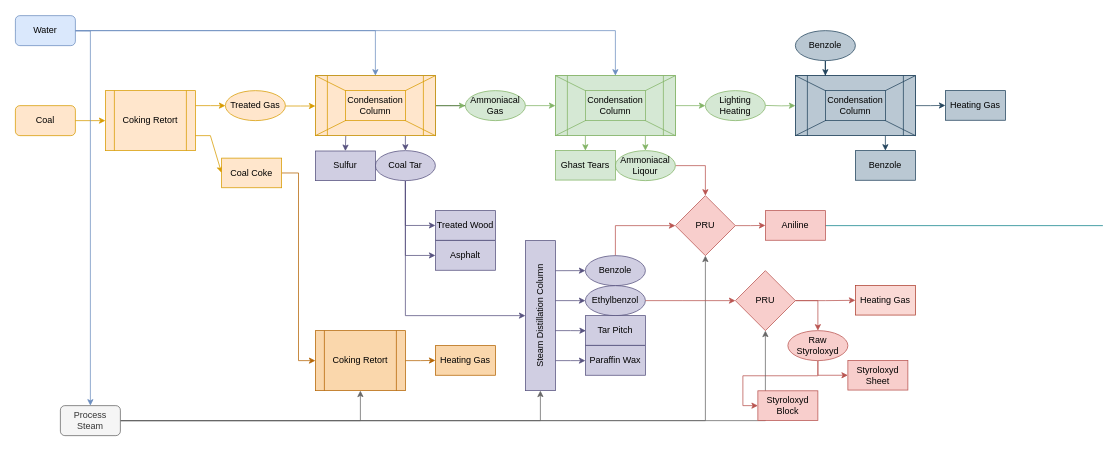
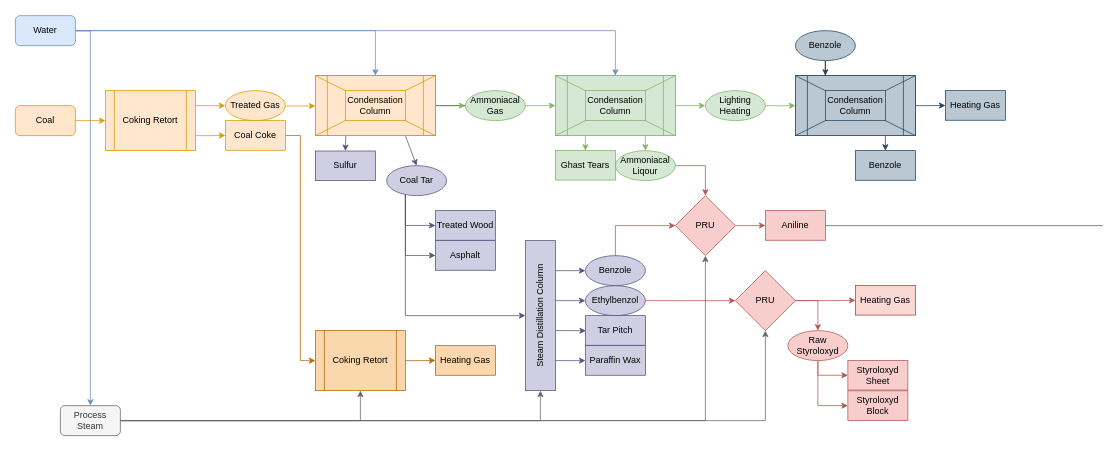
node "Coal Tar": moved (405, 165) -> (417, 180)
node "Coal Coke": moved (252, 173) -> (255, 135)
node "Styroloxyd Block": moved (788, 405) -> (878, 405)
